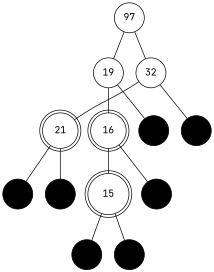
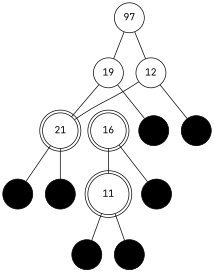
node "32": label "32" -> "12"
edge "19" -- "16": now "19" -- "21"
node "15": label "15" -> "11"
